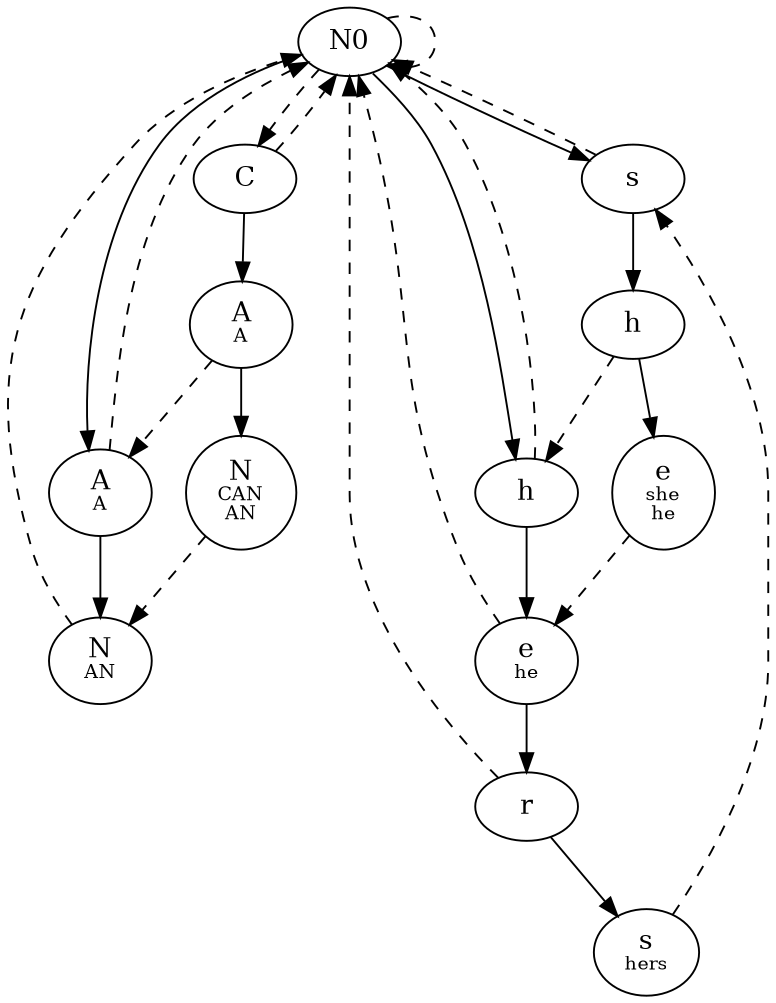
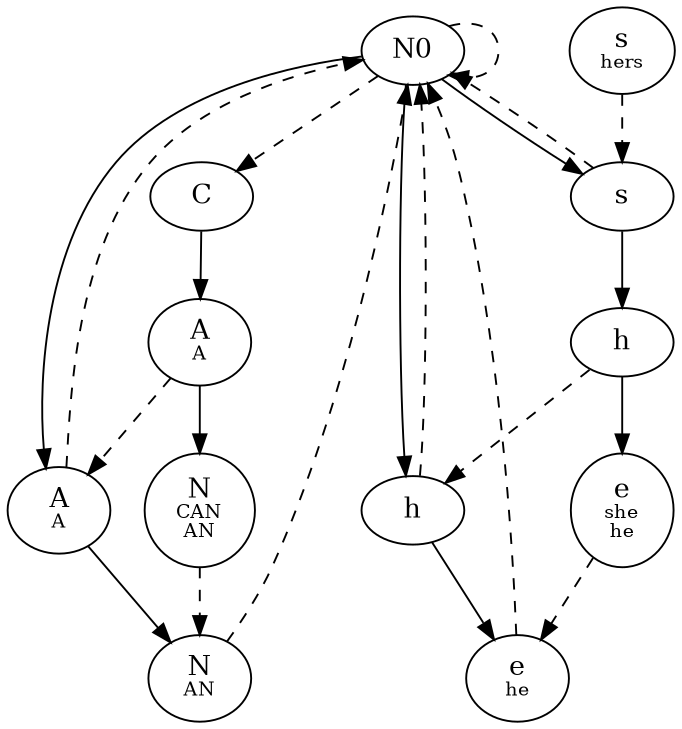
edge "C" -> "N0": removed
node "r": removed
